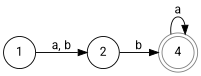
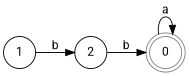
edge "1" -> "2": label "a, b" -> "b"
node "4": label "4" -> "0"
